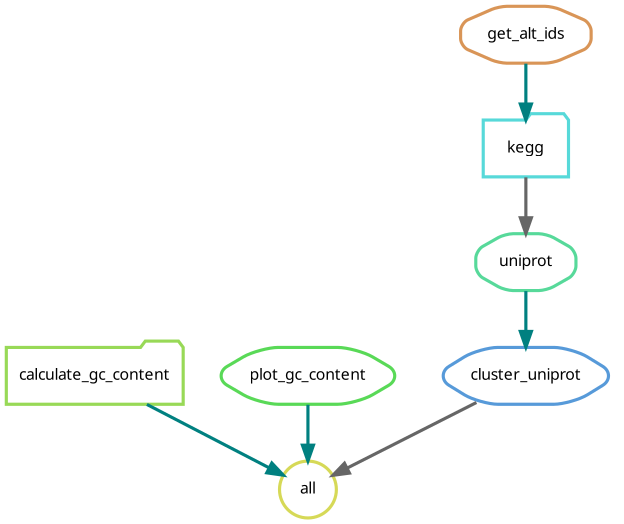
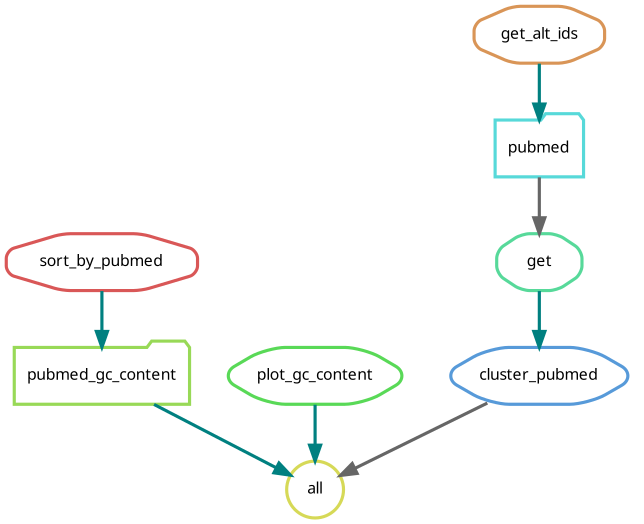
node "kegg": label "kegg" -> "pubmed"
node "sort_by_pubmed": added
node "uniprot": label "uniprot" -> "get"
node "calculate_gc_content": label "calculate_gc_content" -> "pubmed_gc_content"
node "cluster_uniprot": label "cluster_uniprot" -> "cluster_pubmed"
